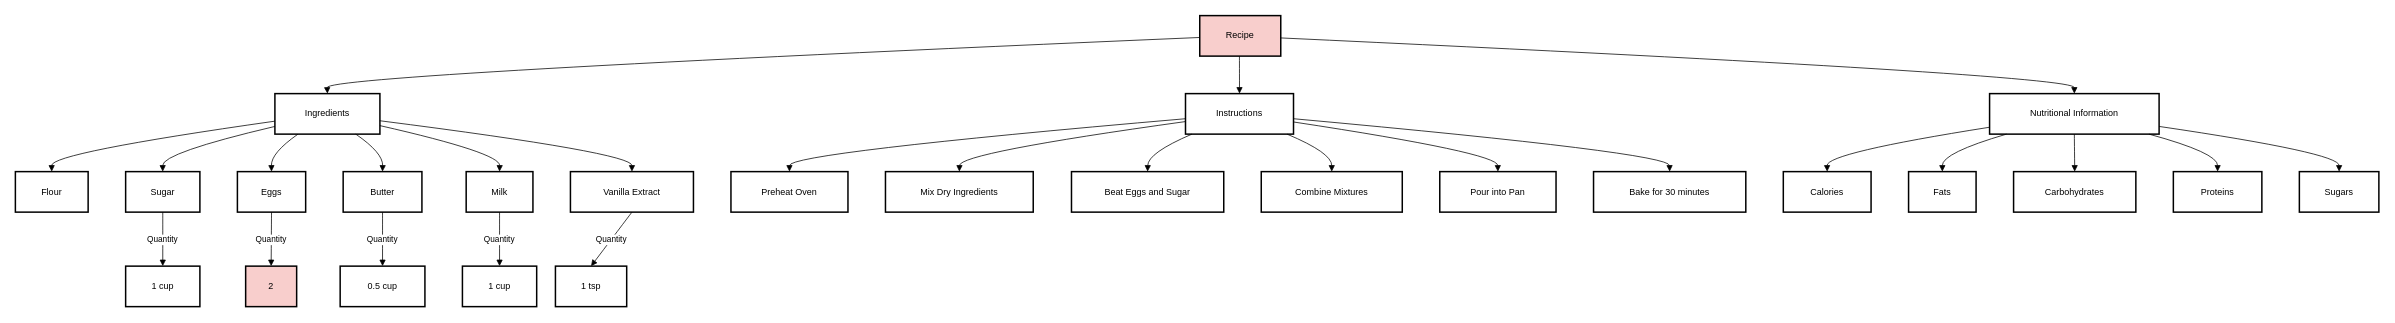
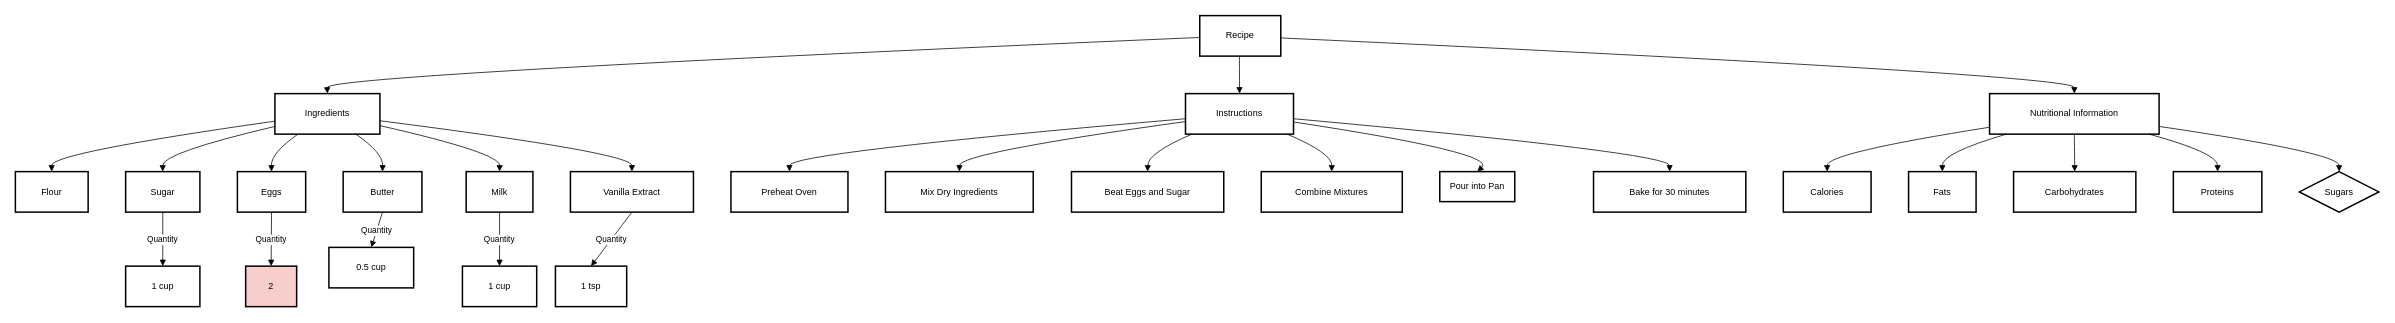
node "Recipe": fillcolor #f8cecc -> #ffffff
node "Pour into Pan": size 116x41 -> 75x30
node "Sugars": shape rectangle -> diamond
node "0.5 cup": moved (383, 286) -> (371, 267)
